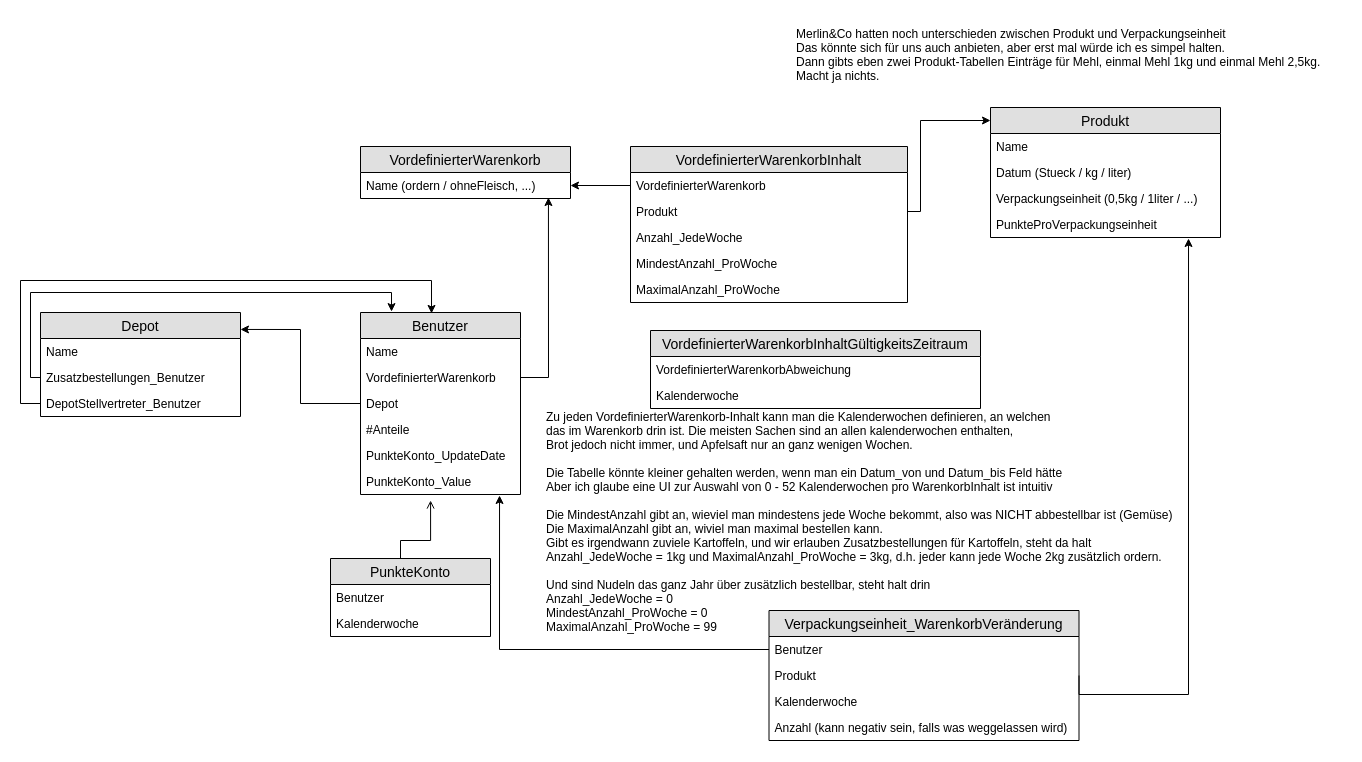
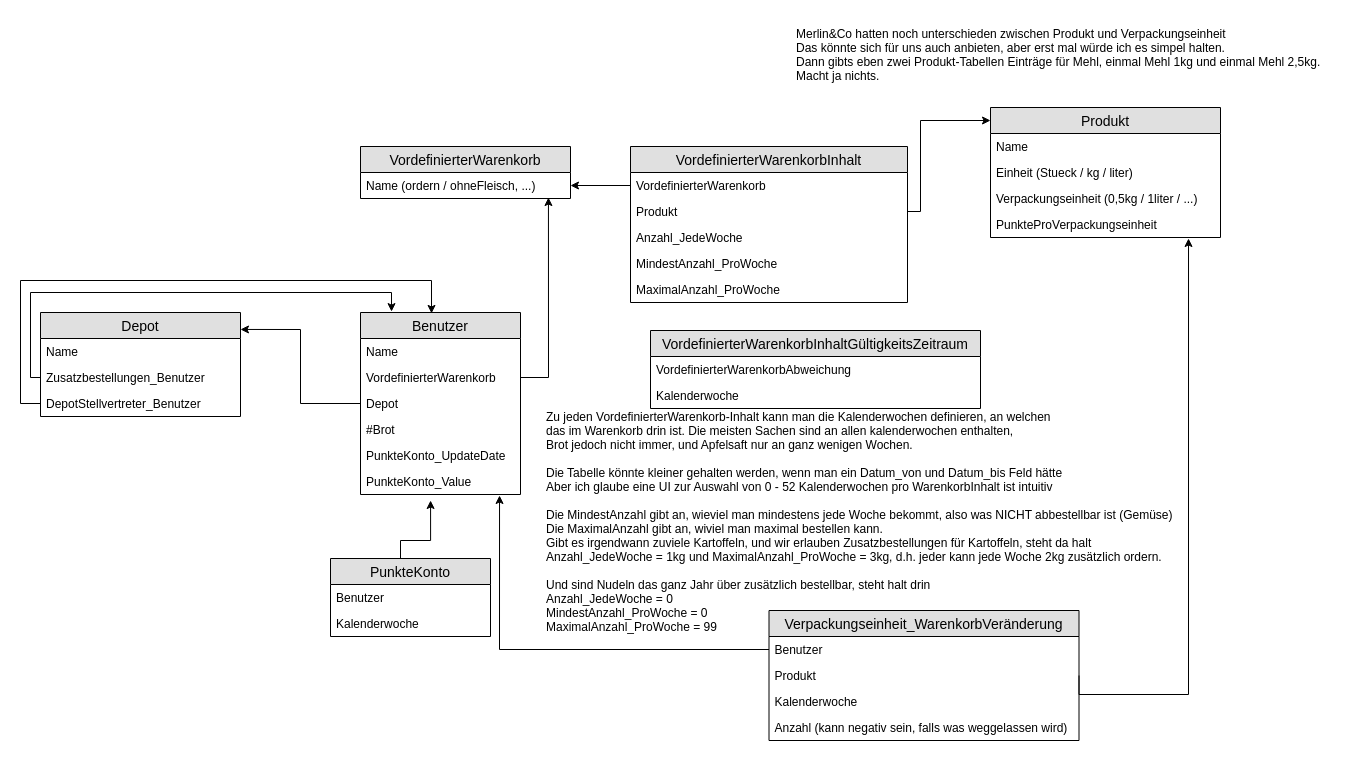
node "Datum (Stueck / kg / liter)": label "Datum (Stueck / kg / liter)" -> "Einheit (Stueck / kg / liter)"
node "#Anteile": label "#Anteile" -> "#Brot"
edge "PunkteKonto" -> "PunkteKonto_Value": arrowhead open -> classic
